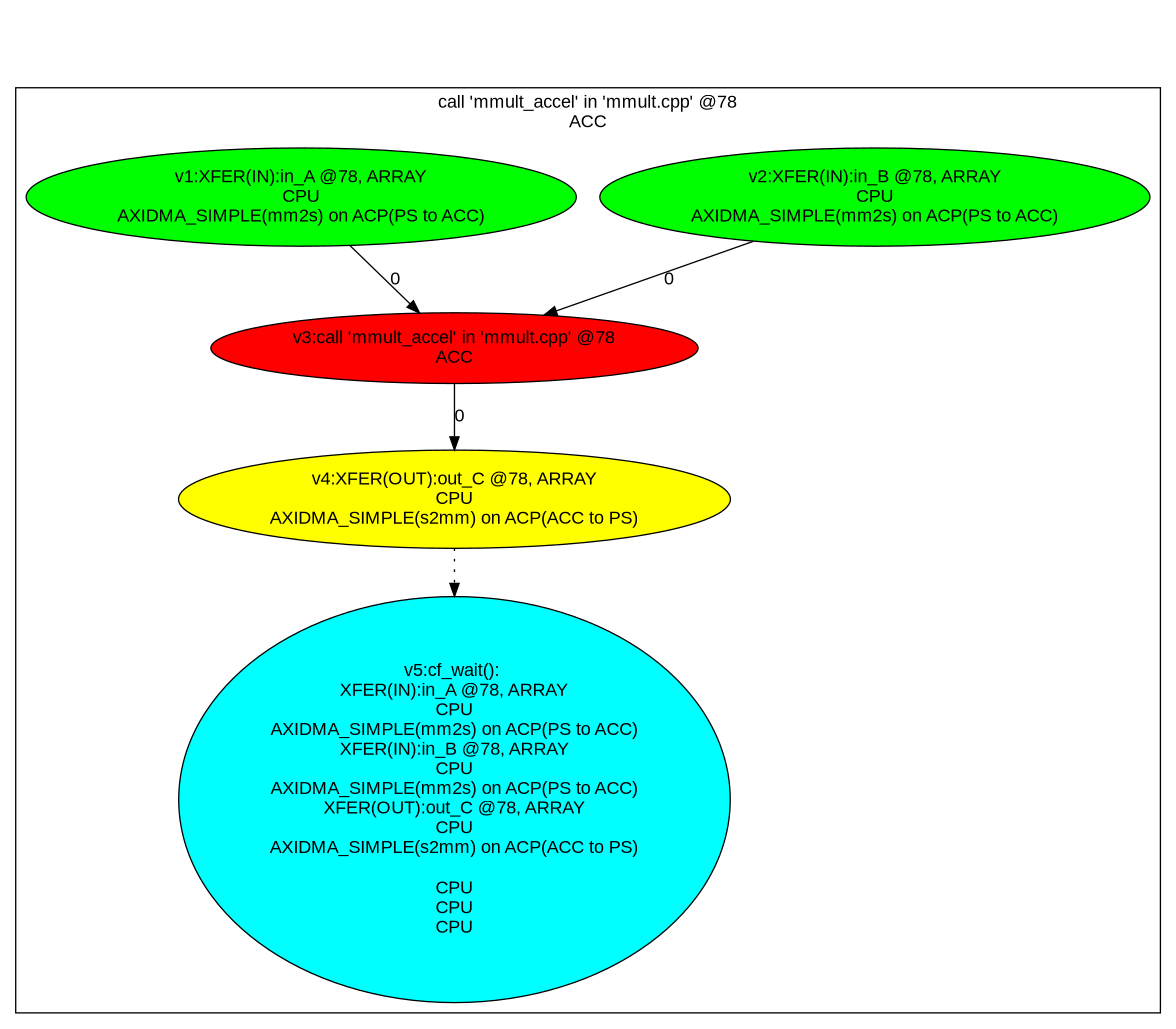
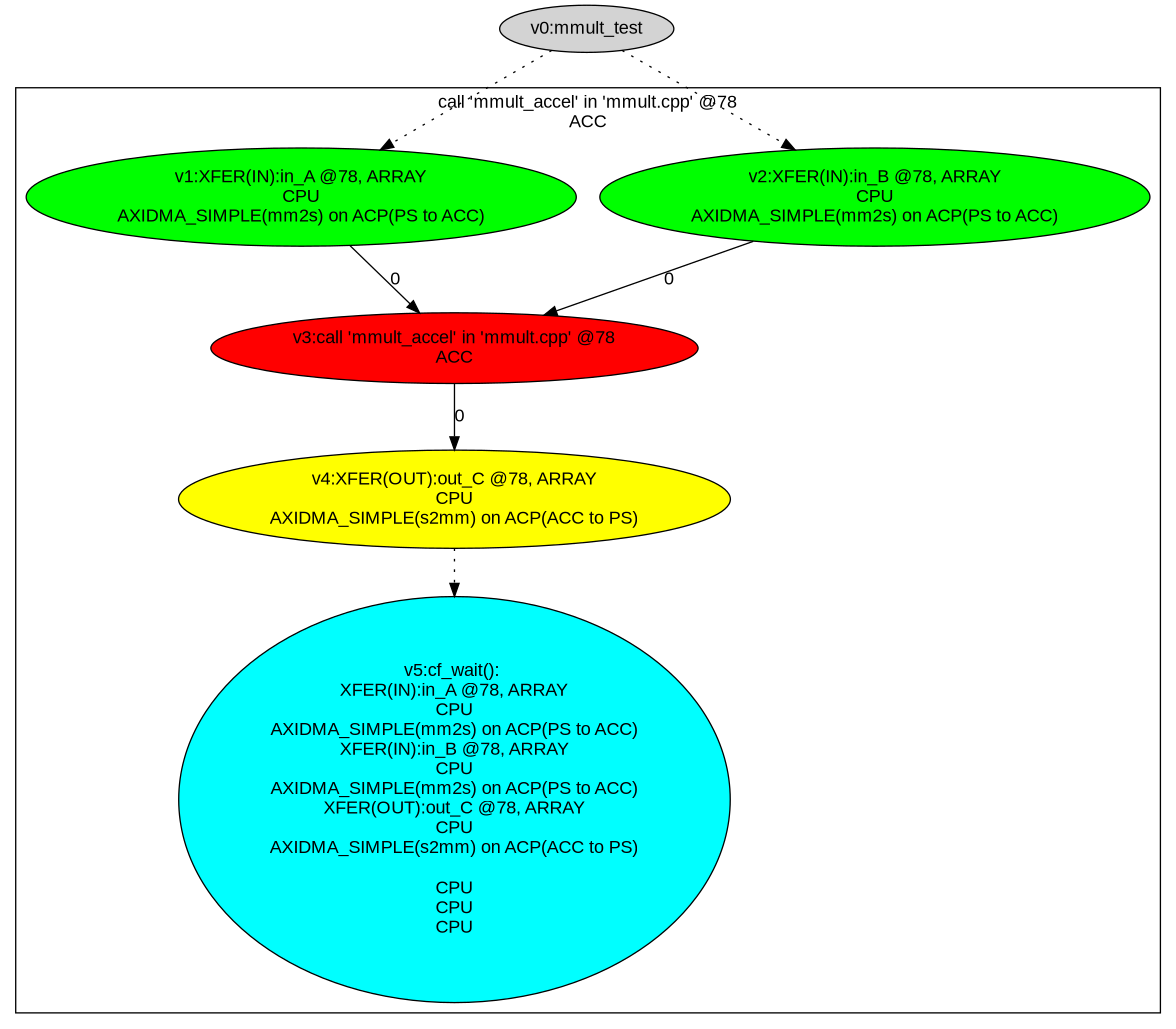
node "v0:mmult_test": added
